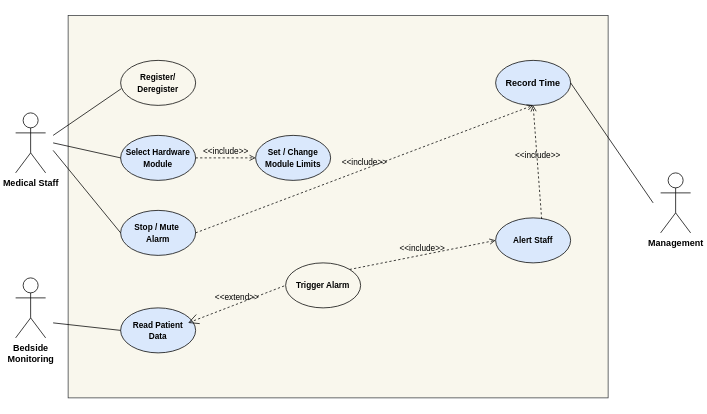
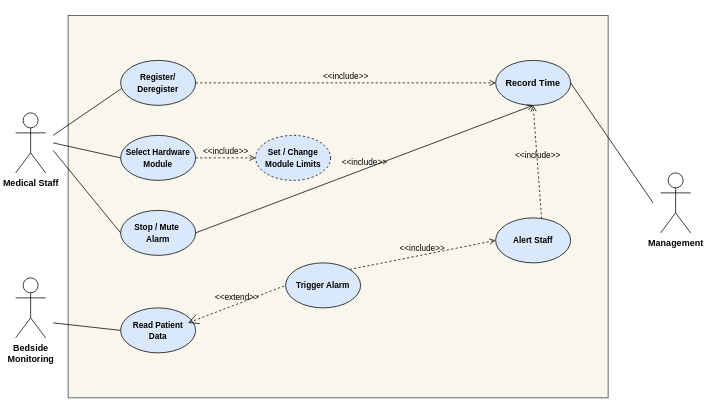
node "Register/ Deregister": fillcolor #f9f7ed -> #dae8fc
edge "Register/ Deregister" -> "Record Time": added, label "<<include>>"
node "Set / Change Module Limits": style solid -> dashed
edge "Stop / Mute Alarm" -> "Record Time": style dashed -> solid
node "Trigger Alarm": fillcolor #f9f7ed -> #dae8fc
